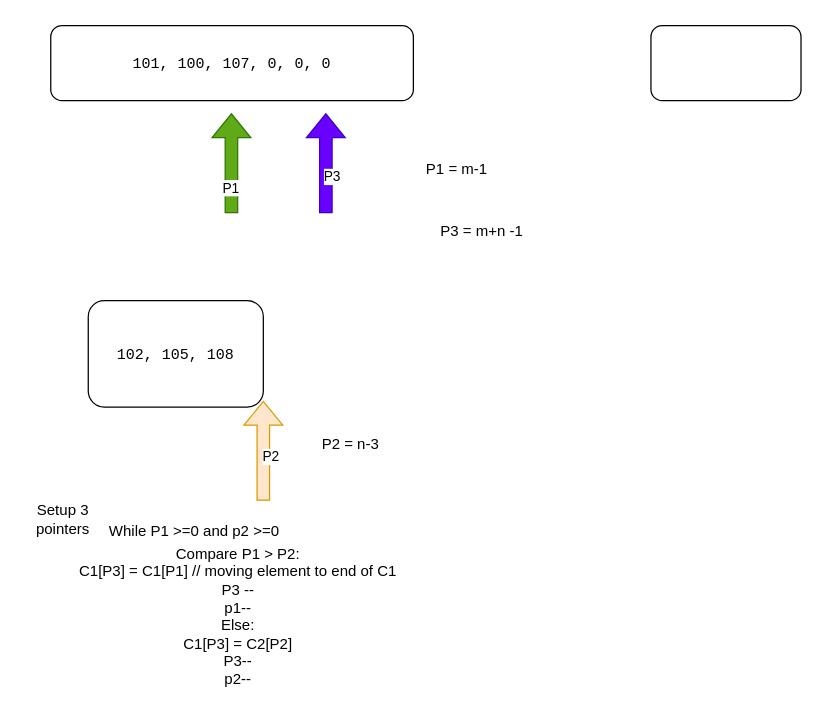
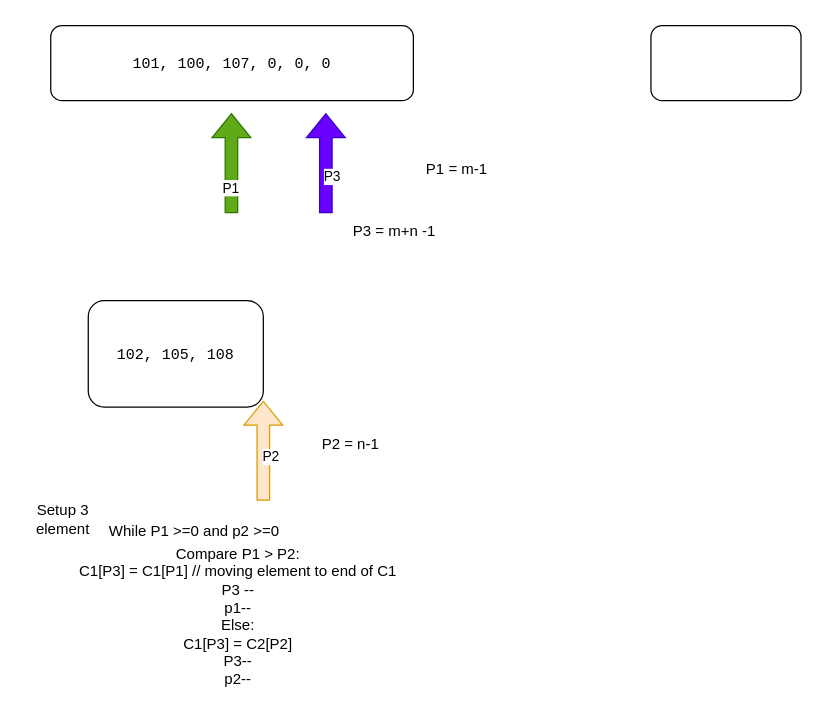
node "P3 = m+n -1": moved (482, 232) -> (394, 232)
node "P2 = n-3": label "P2 = n-3" -> "P2 = n-1"
node "Setup 3 pointers": label "Setup 3 pointers" -> "Setup 3 element"
